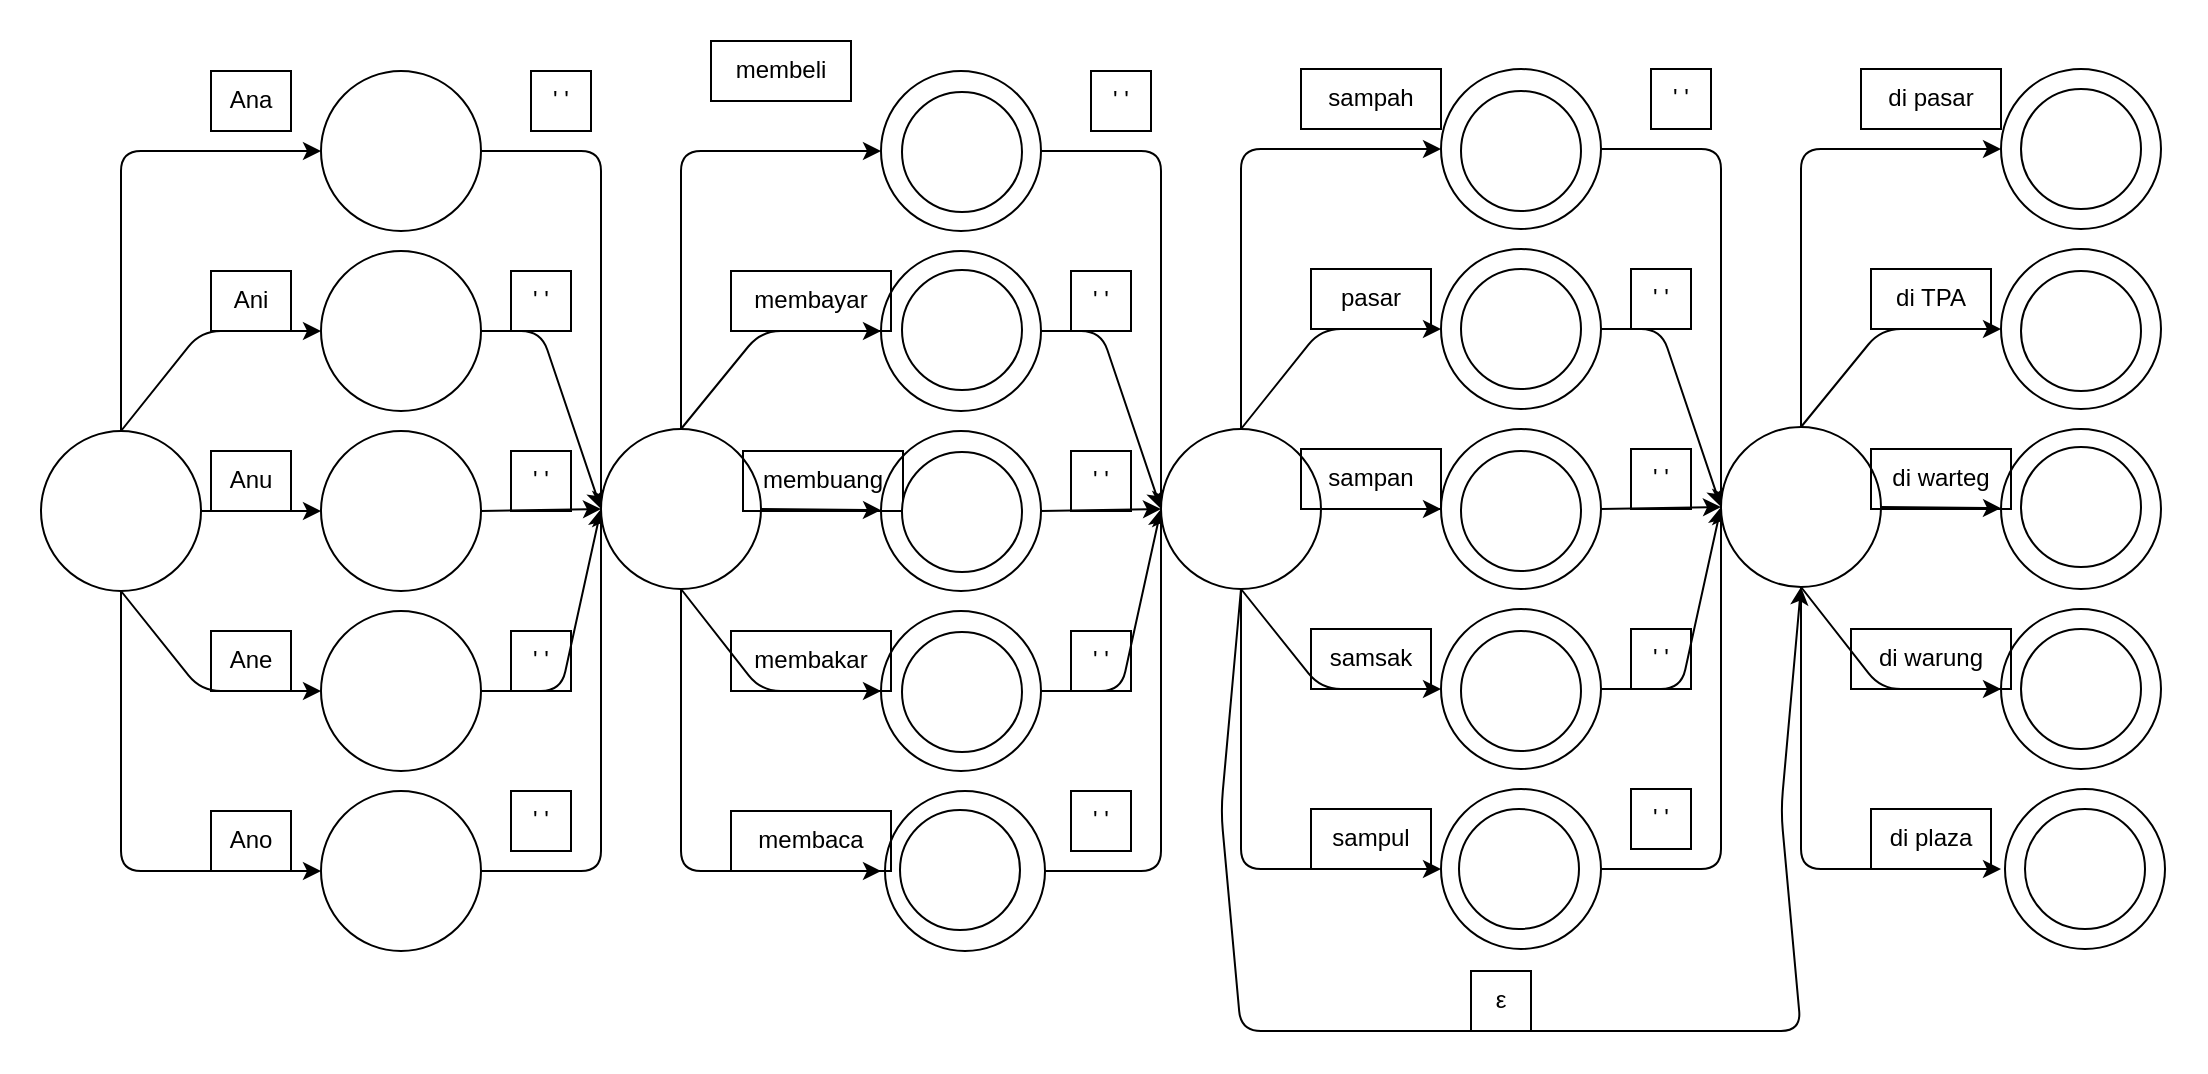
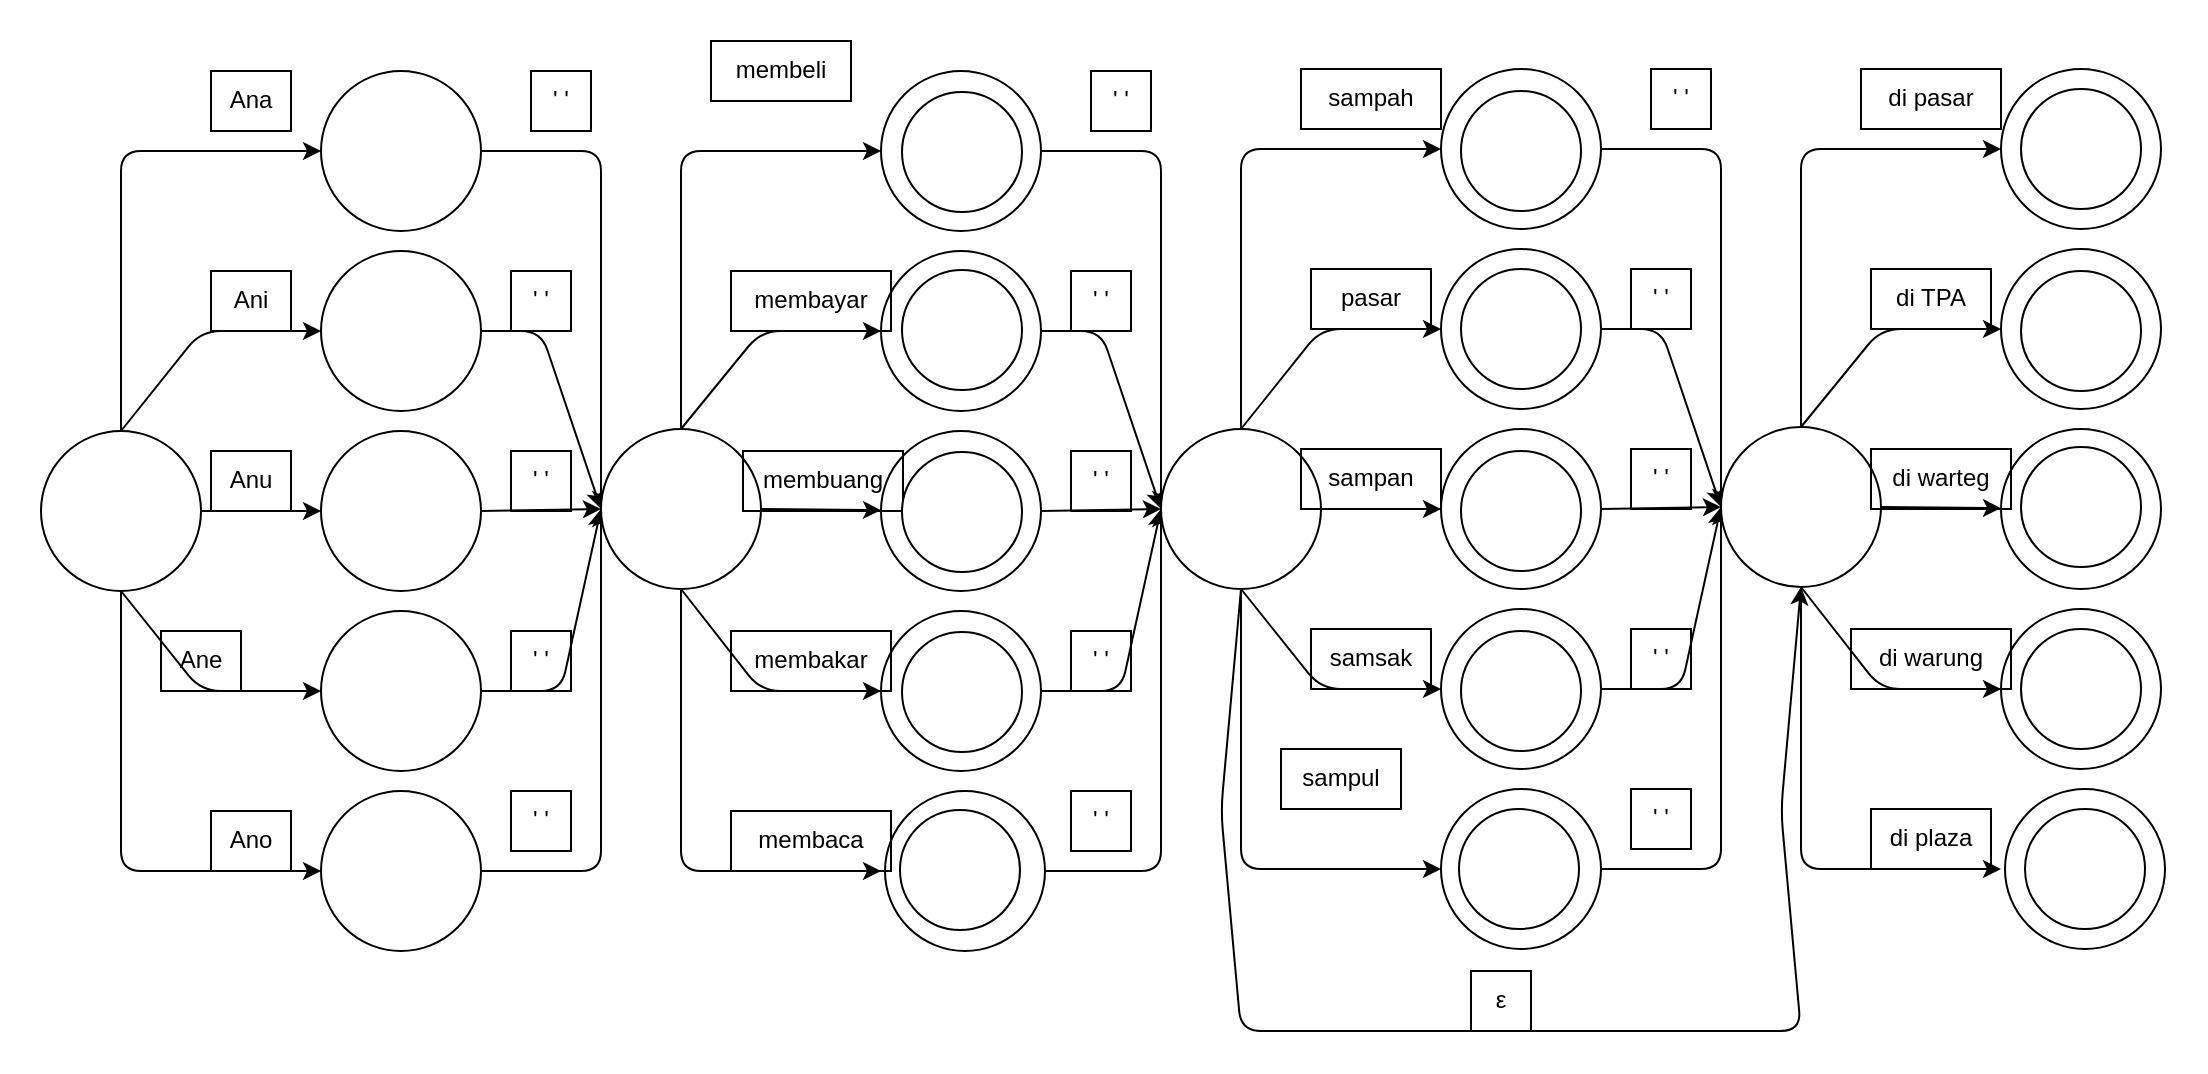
node "Ane": moved (251, 661) -> (201, 661)
node "sampul": moved (1371, 839) -> (1341, 779)
